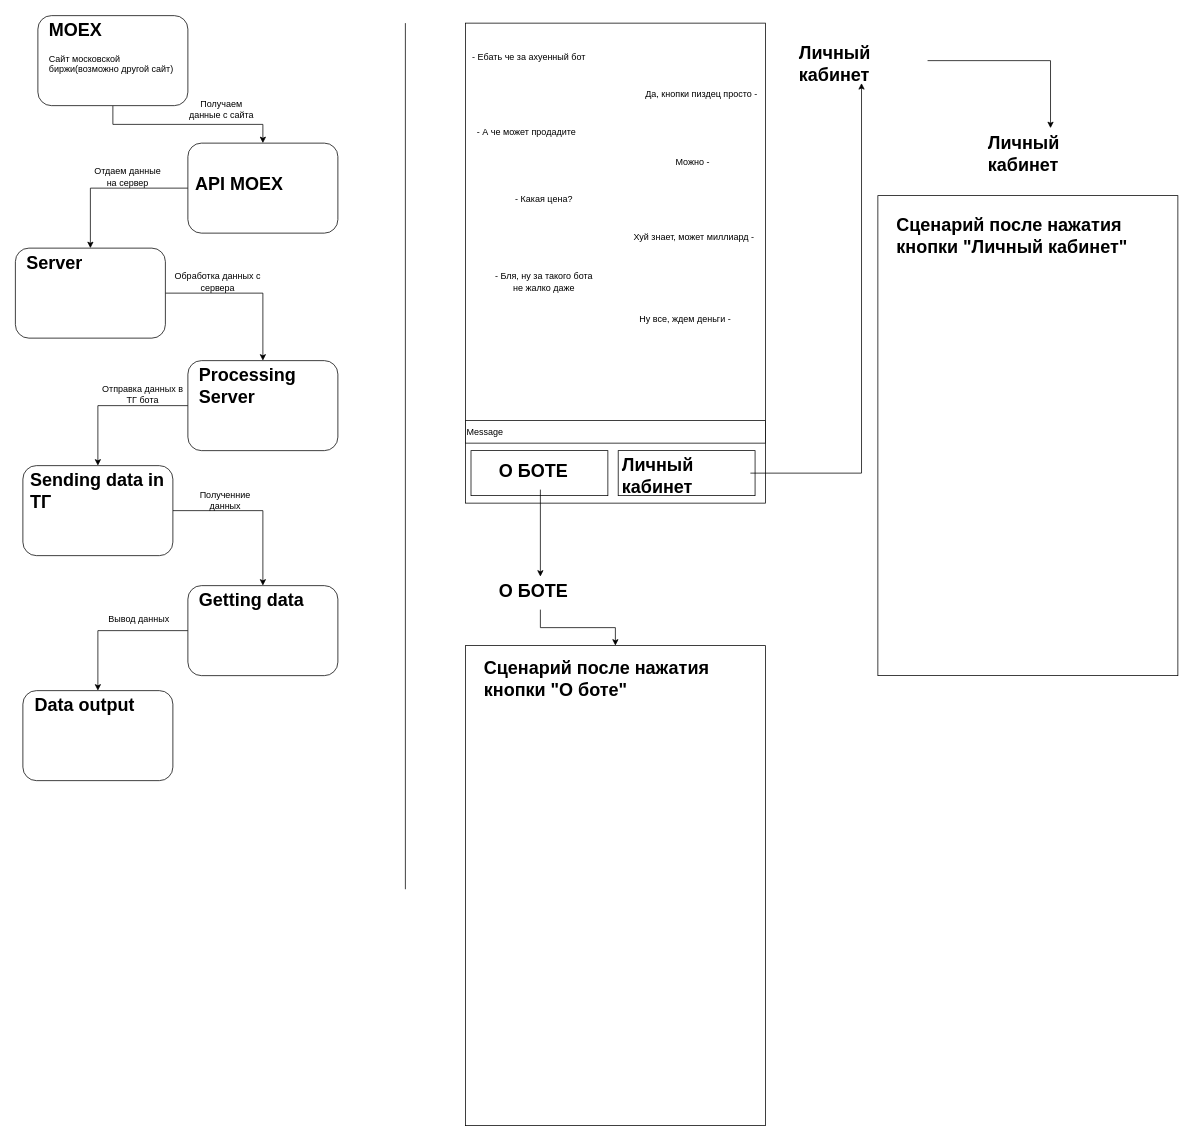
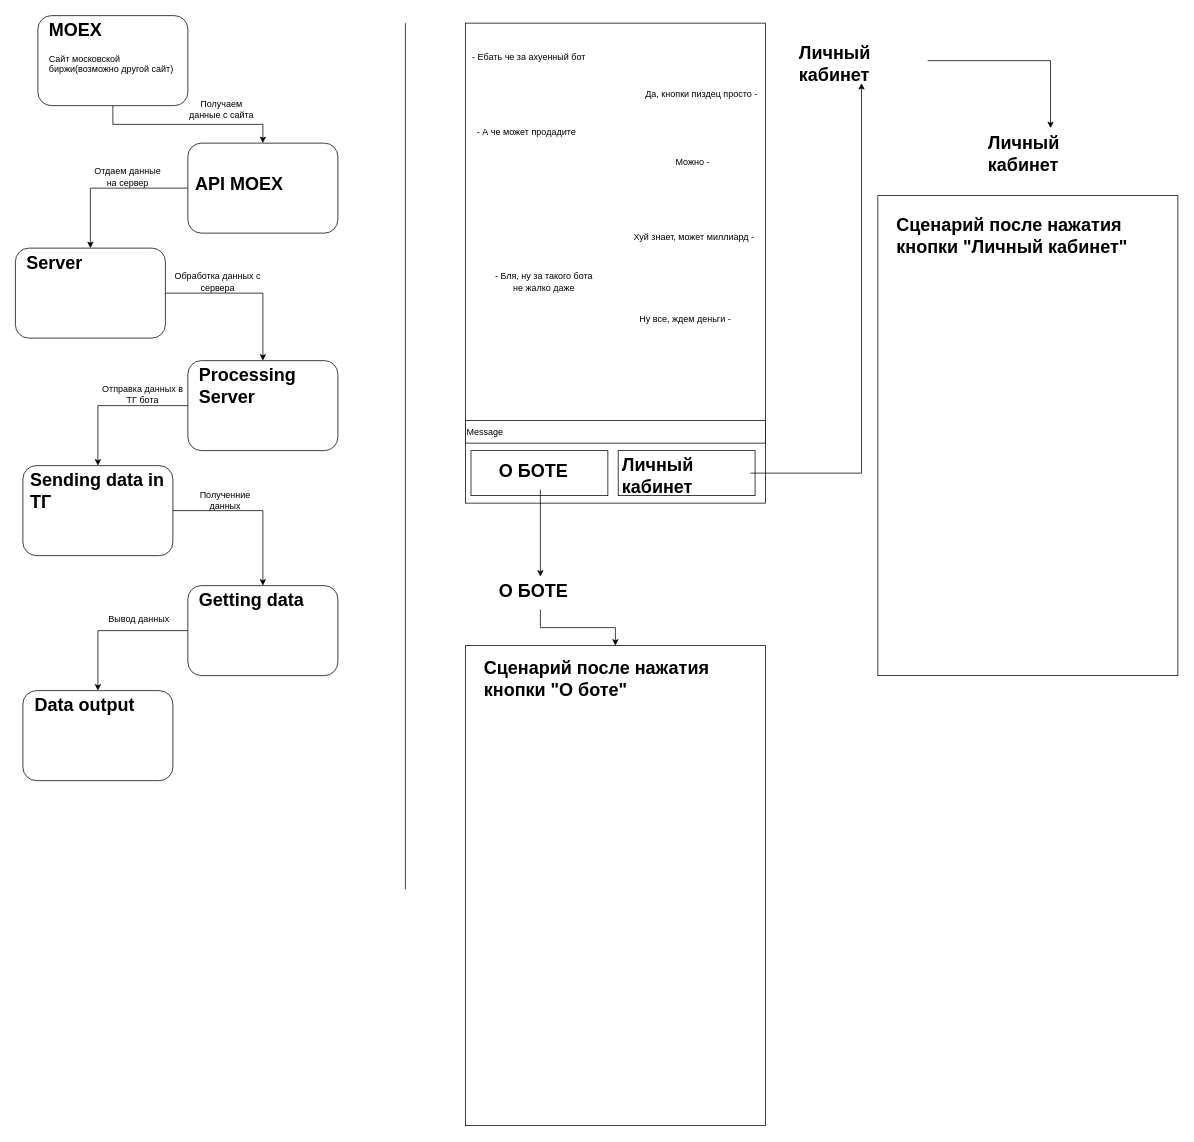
node "- Какая цена?": removed
